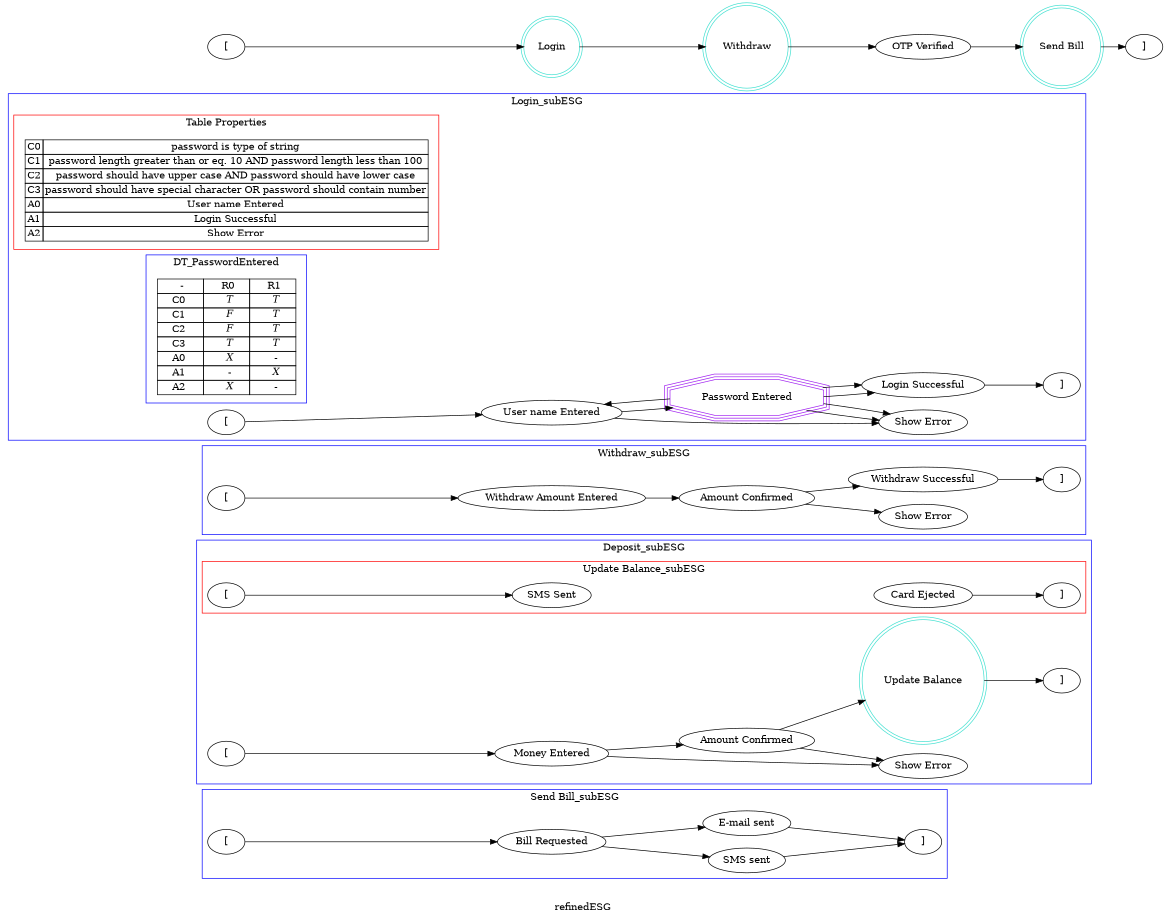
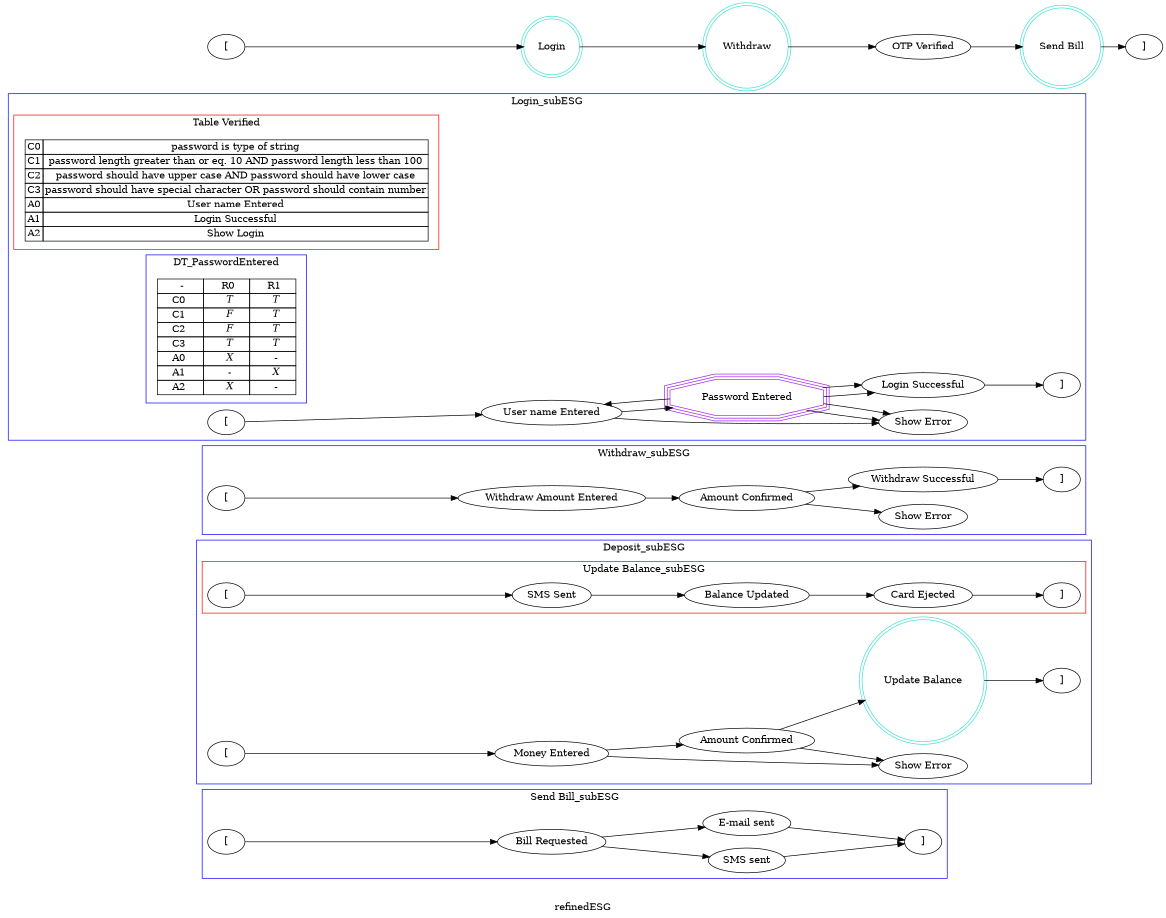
cluster "Table Properties": label "Table Properties" -> "Table Verified"
node "C0": text "Show Error" -> "Show Login"
node "Balance Updated": added
